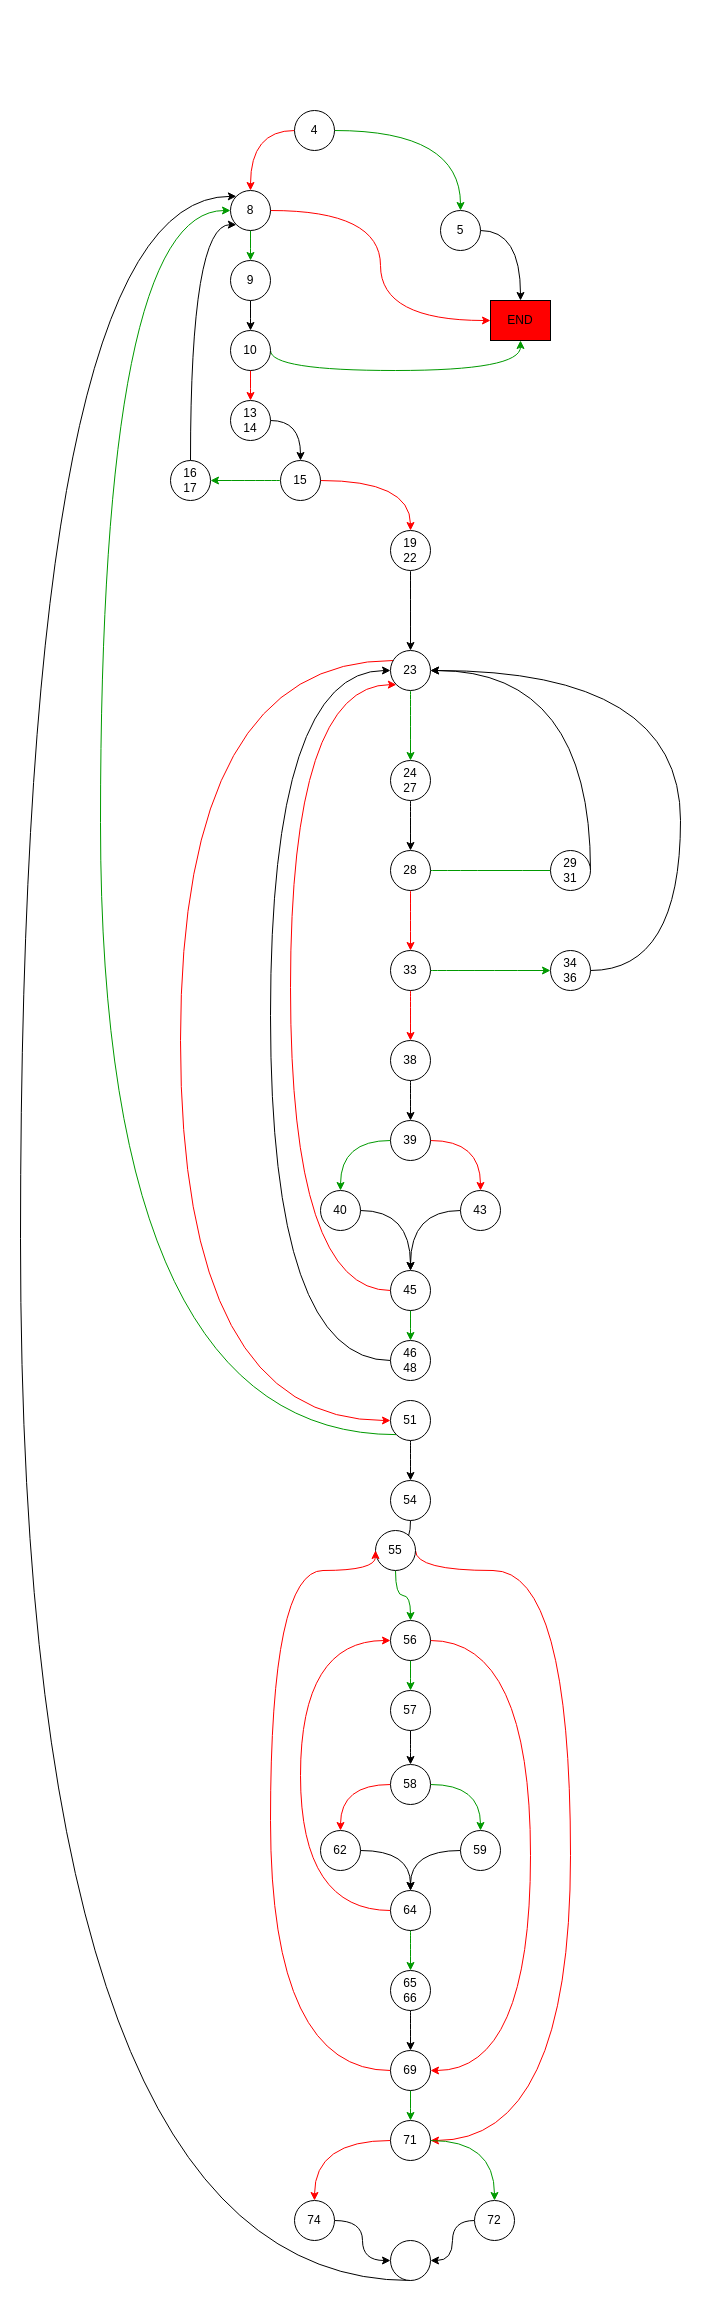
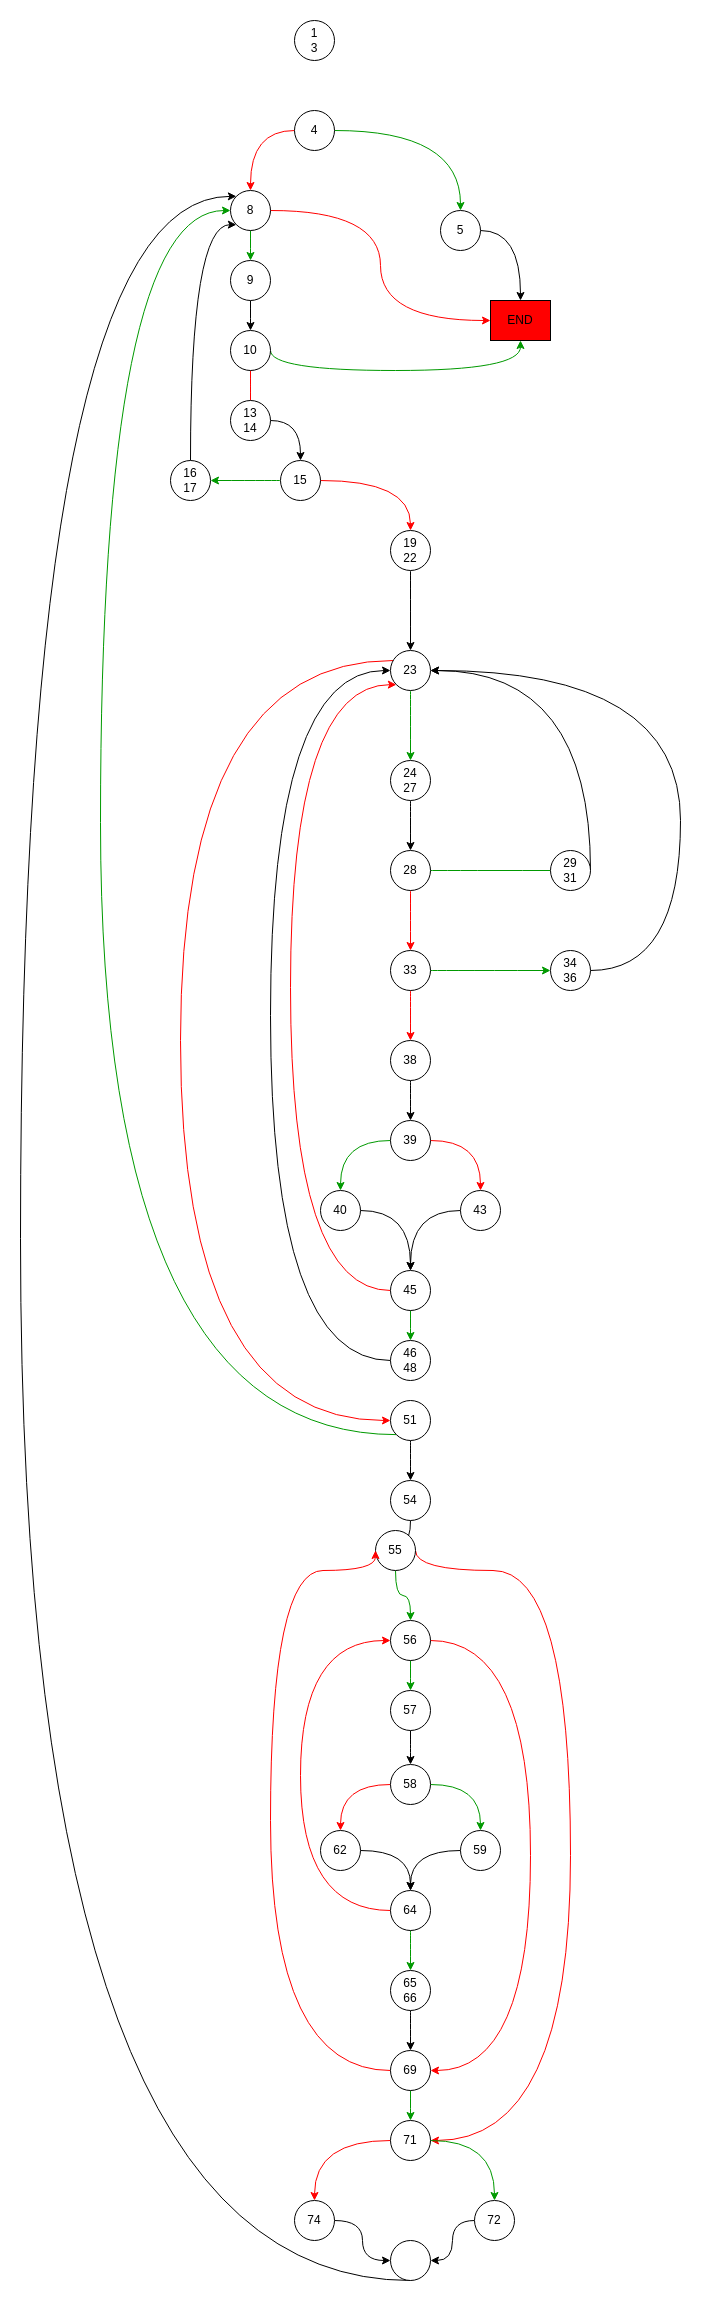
node "1 3": added
edge "10" -> "13 14": arrowhead classic -> none
